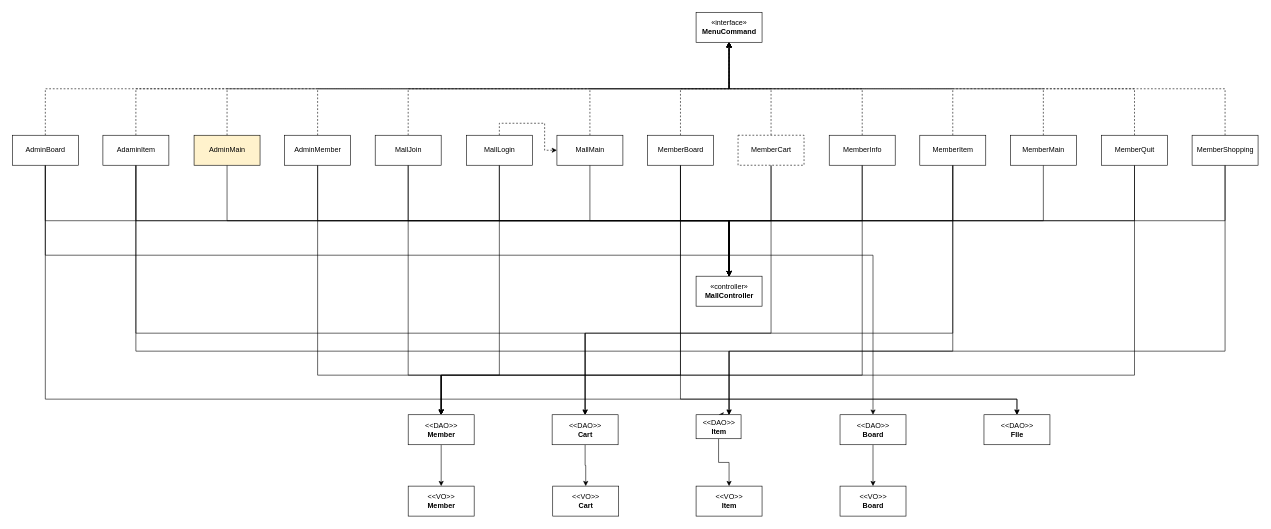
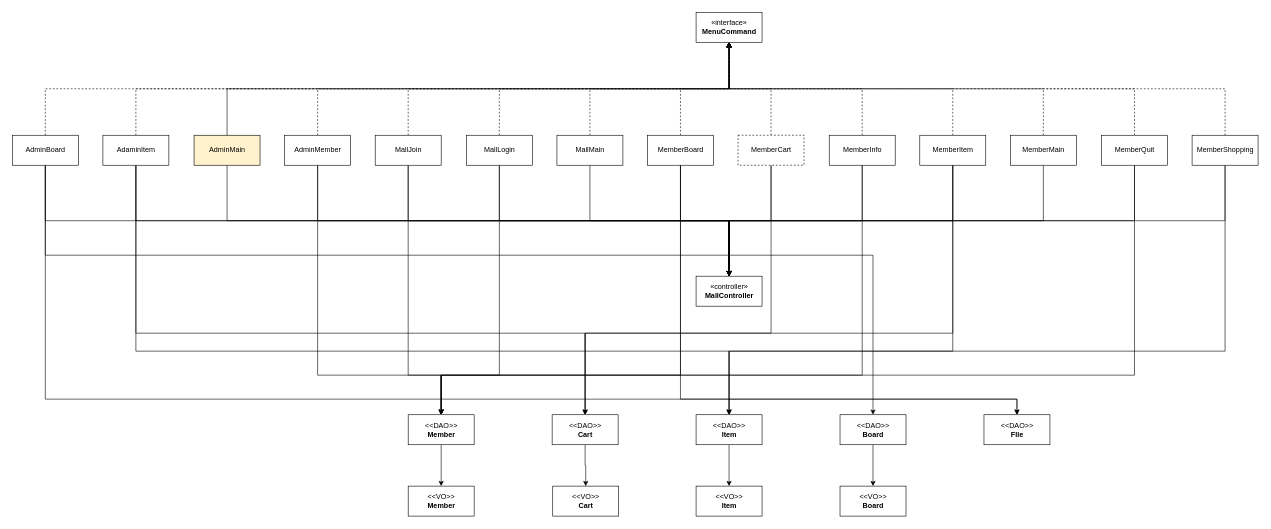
edge "AdminMain" -> "«interface» MenuCommand": style dashed -> solid
edge "MallLogin" -> "MallMain": now "MallLogin" -> "«interface» MenuCommand"
node "<<DAO>> Item": size 45x24 -> 66x30
